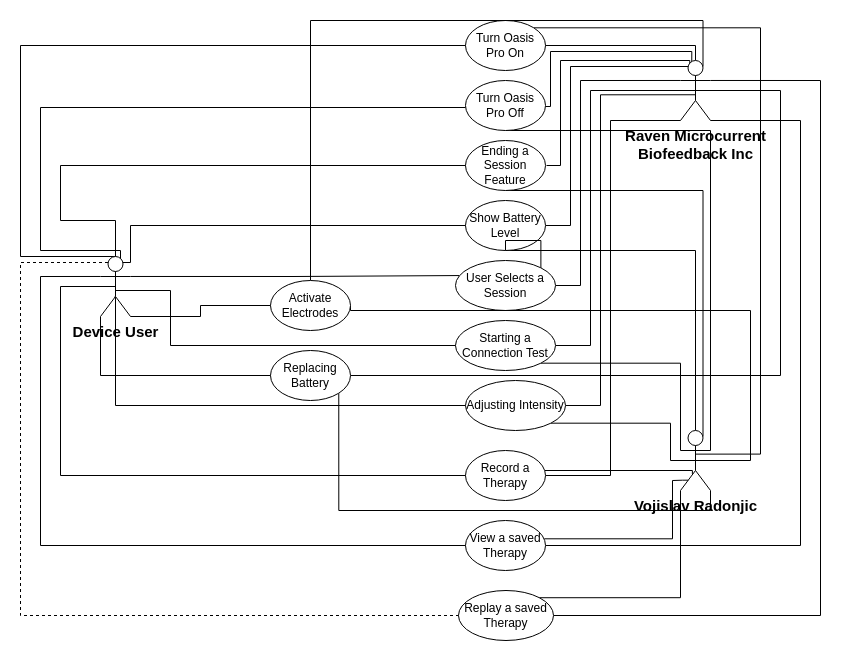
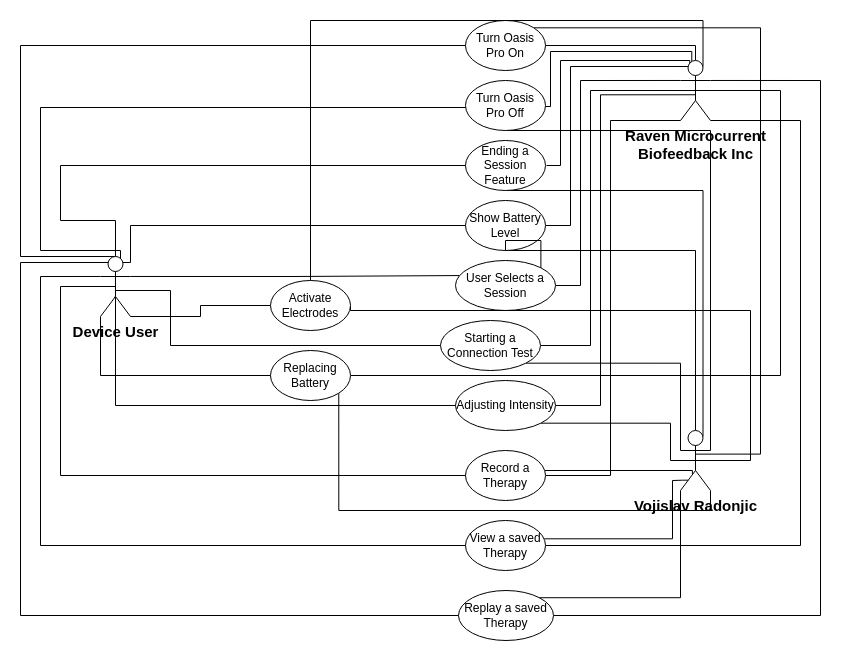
node "Starting a Connection Test": moved (506, 346) -> (491, 346)
node "Adjusting Intensity": moved (516, 406) -> (506, 406)
edge "Device User" -- "Replay a saved Therapy": style dashed -> solid
